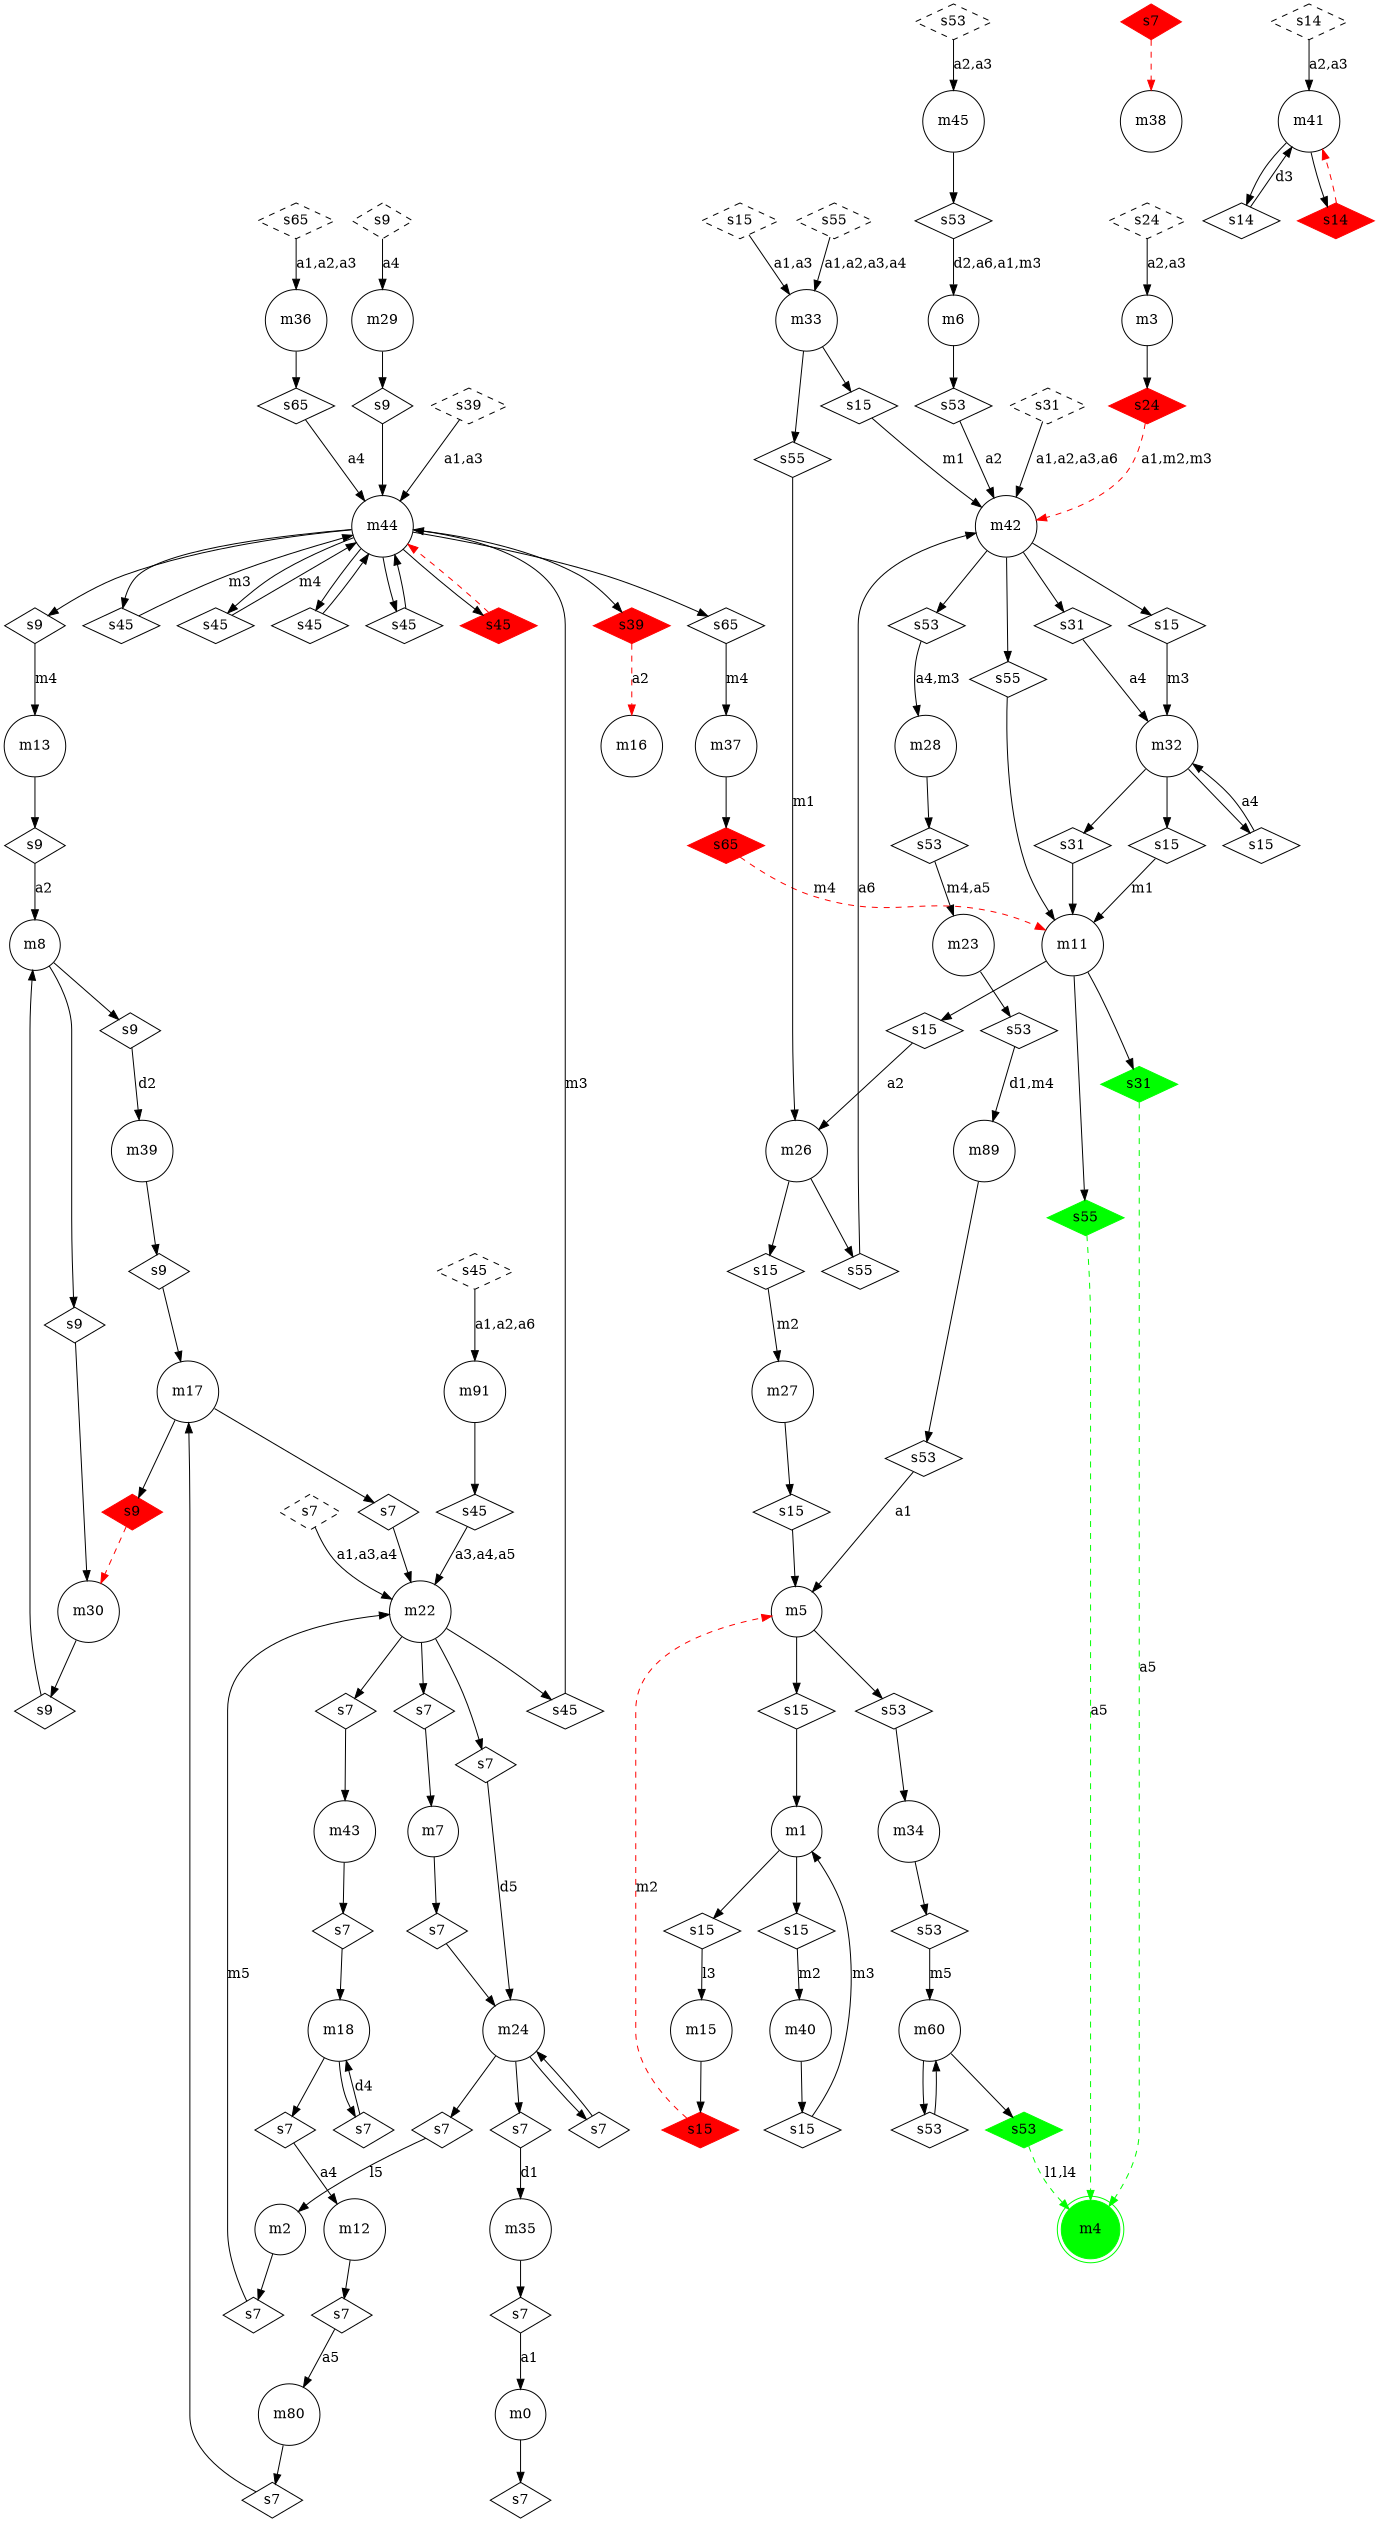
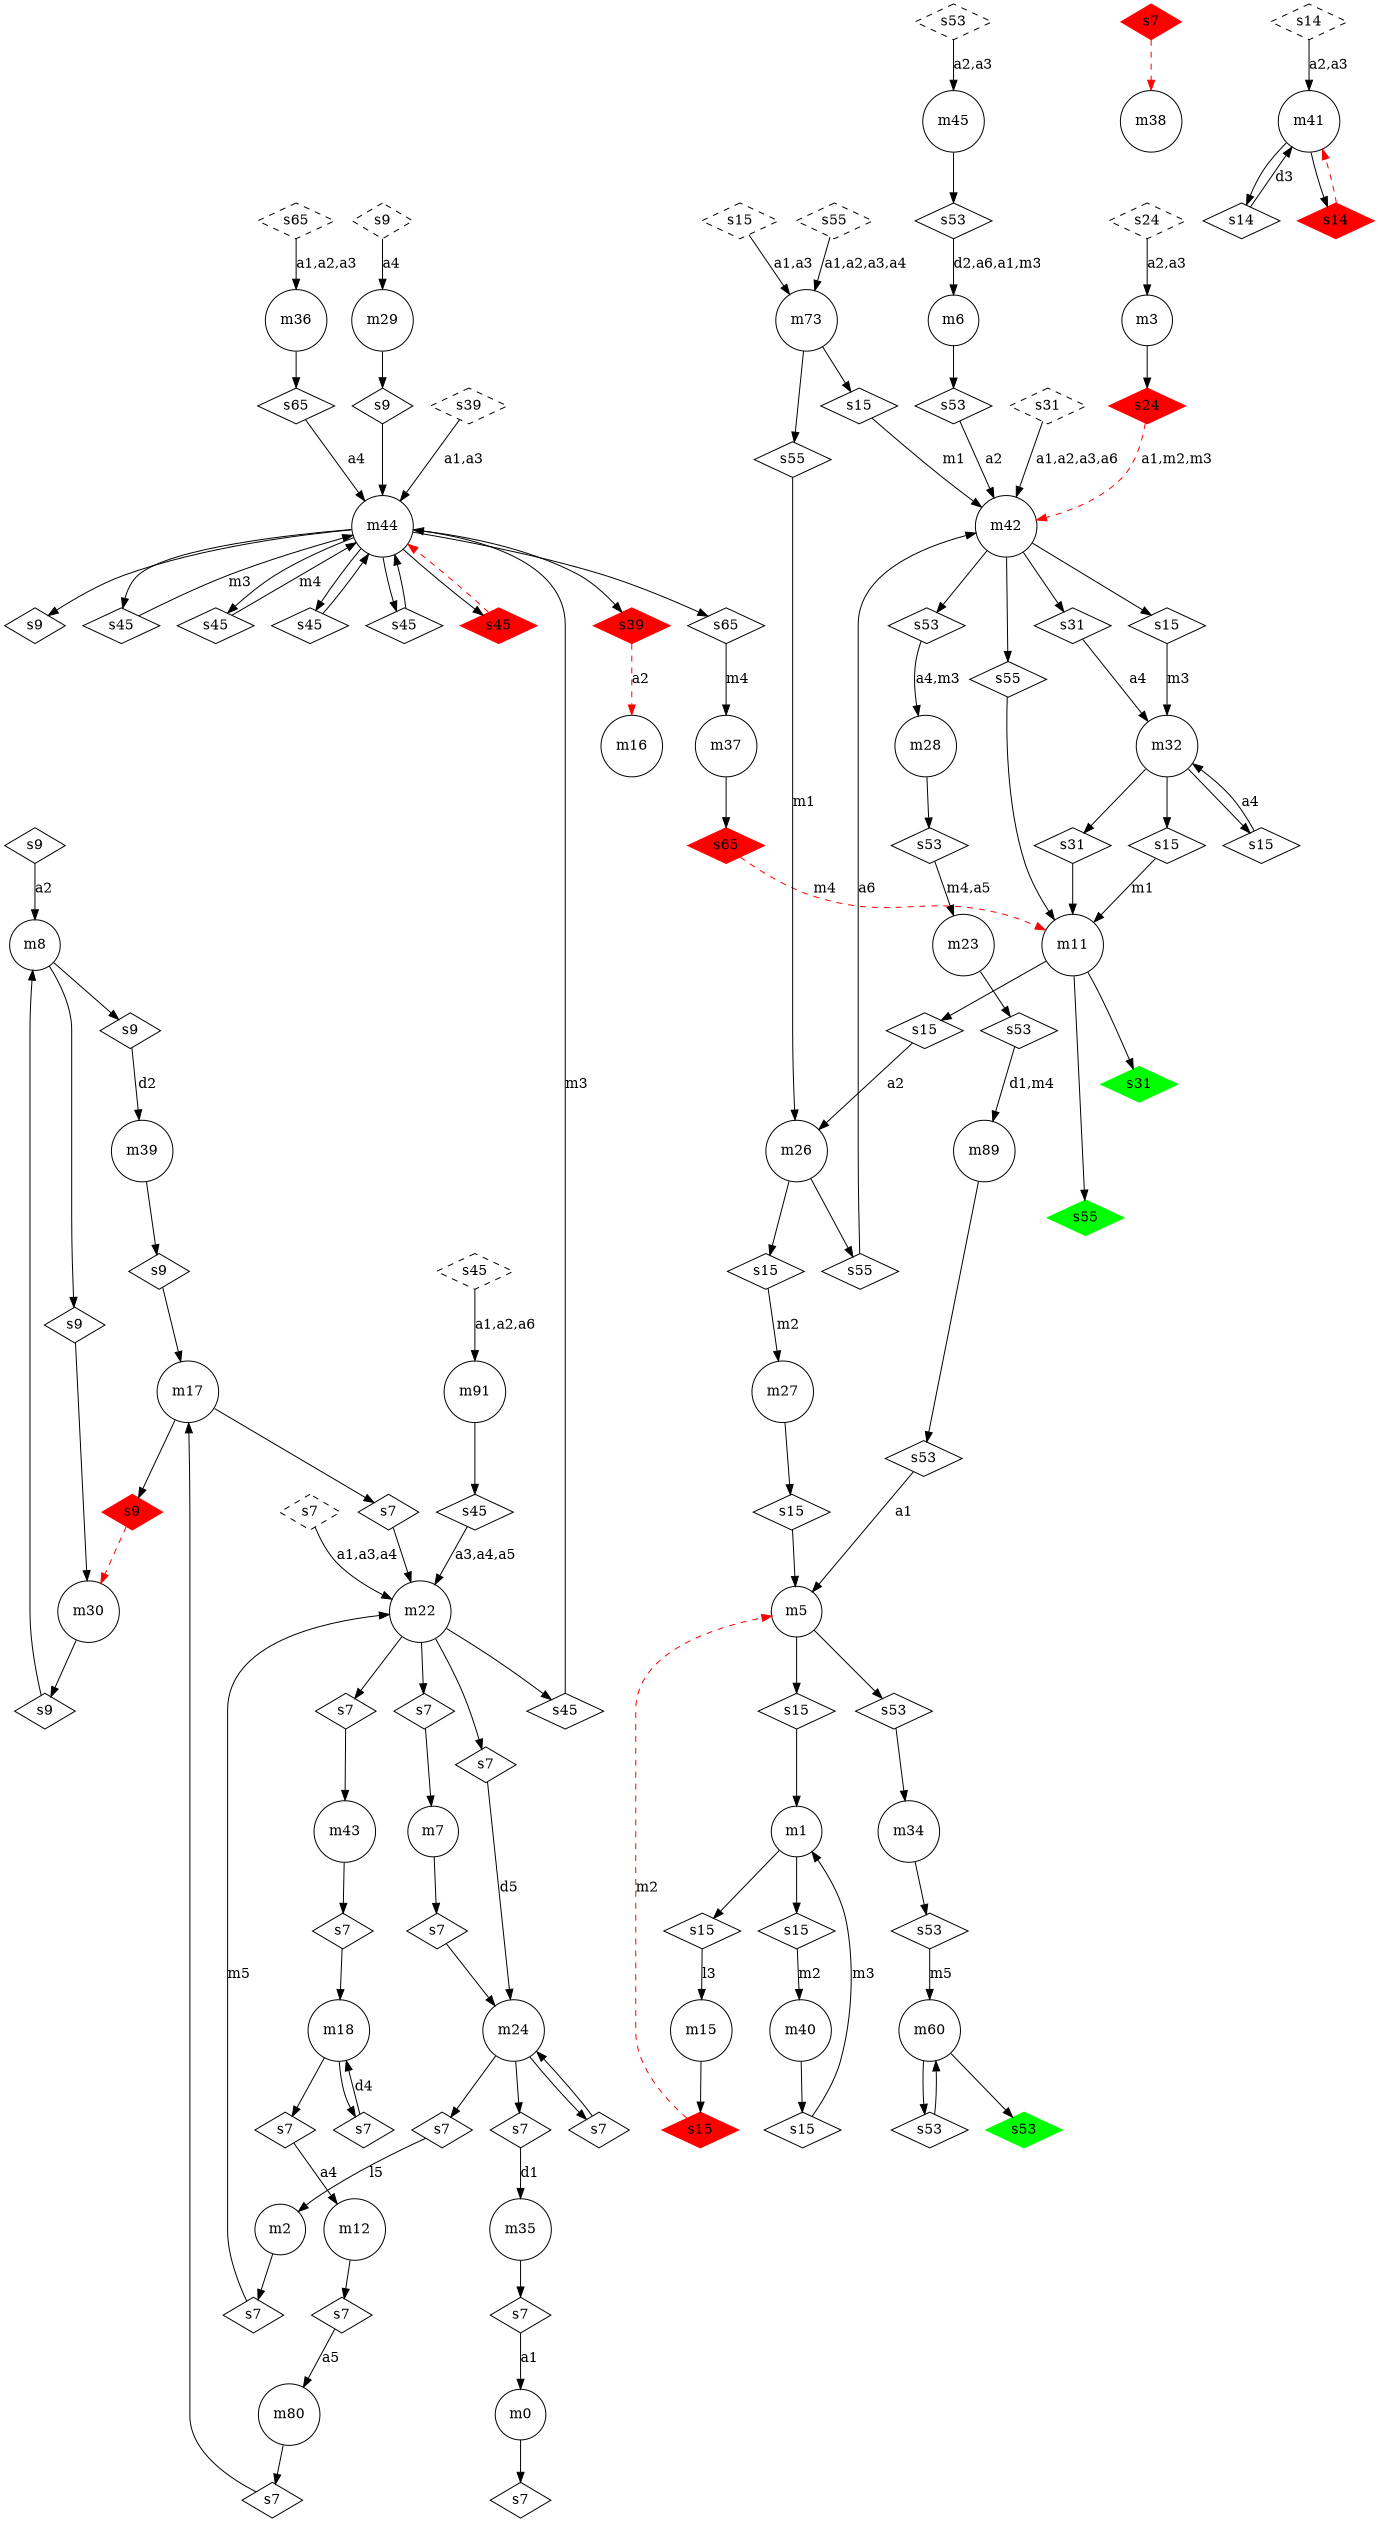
node "m33": label "m33" -> "m73"
node "m13": removed
node "m4": removed
